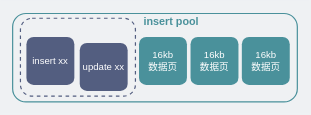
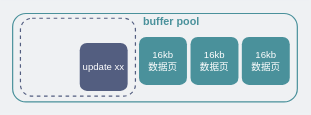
node "insert pool": label "insert pool" -> "buffer pool"
node "insert xx": removed
